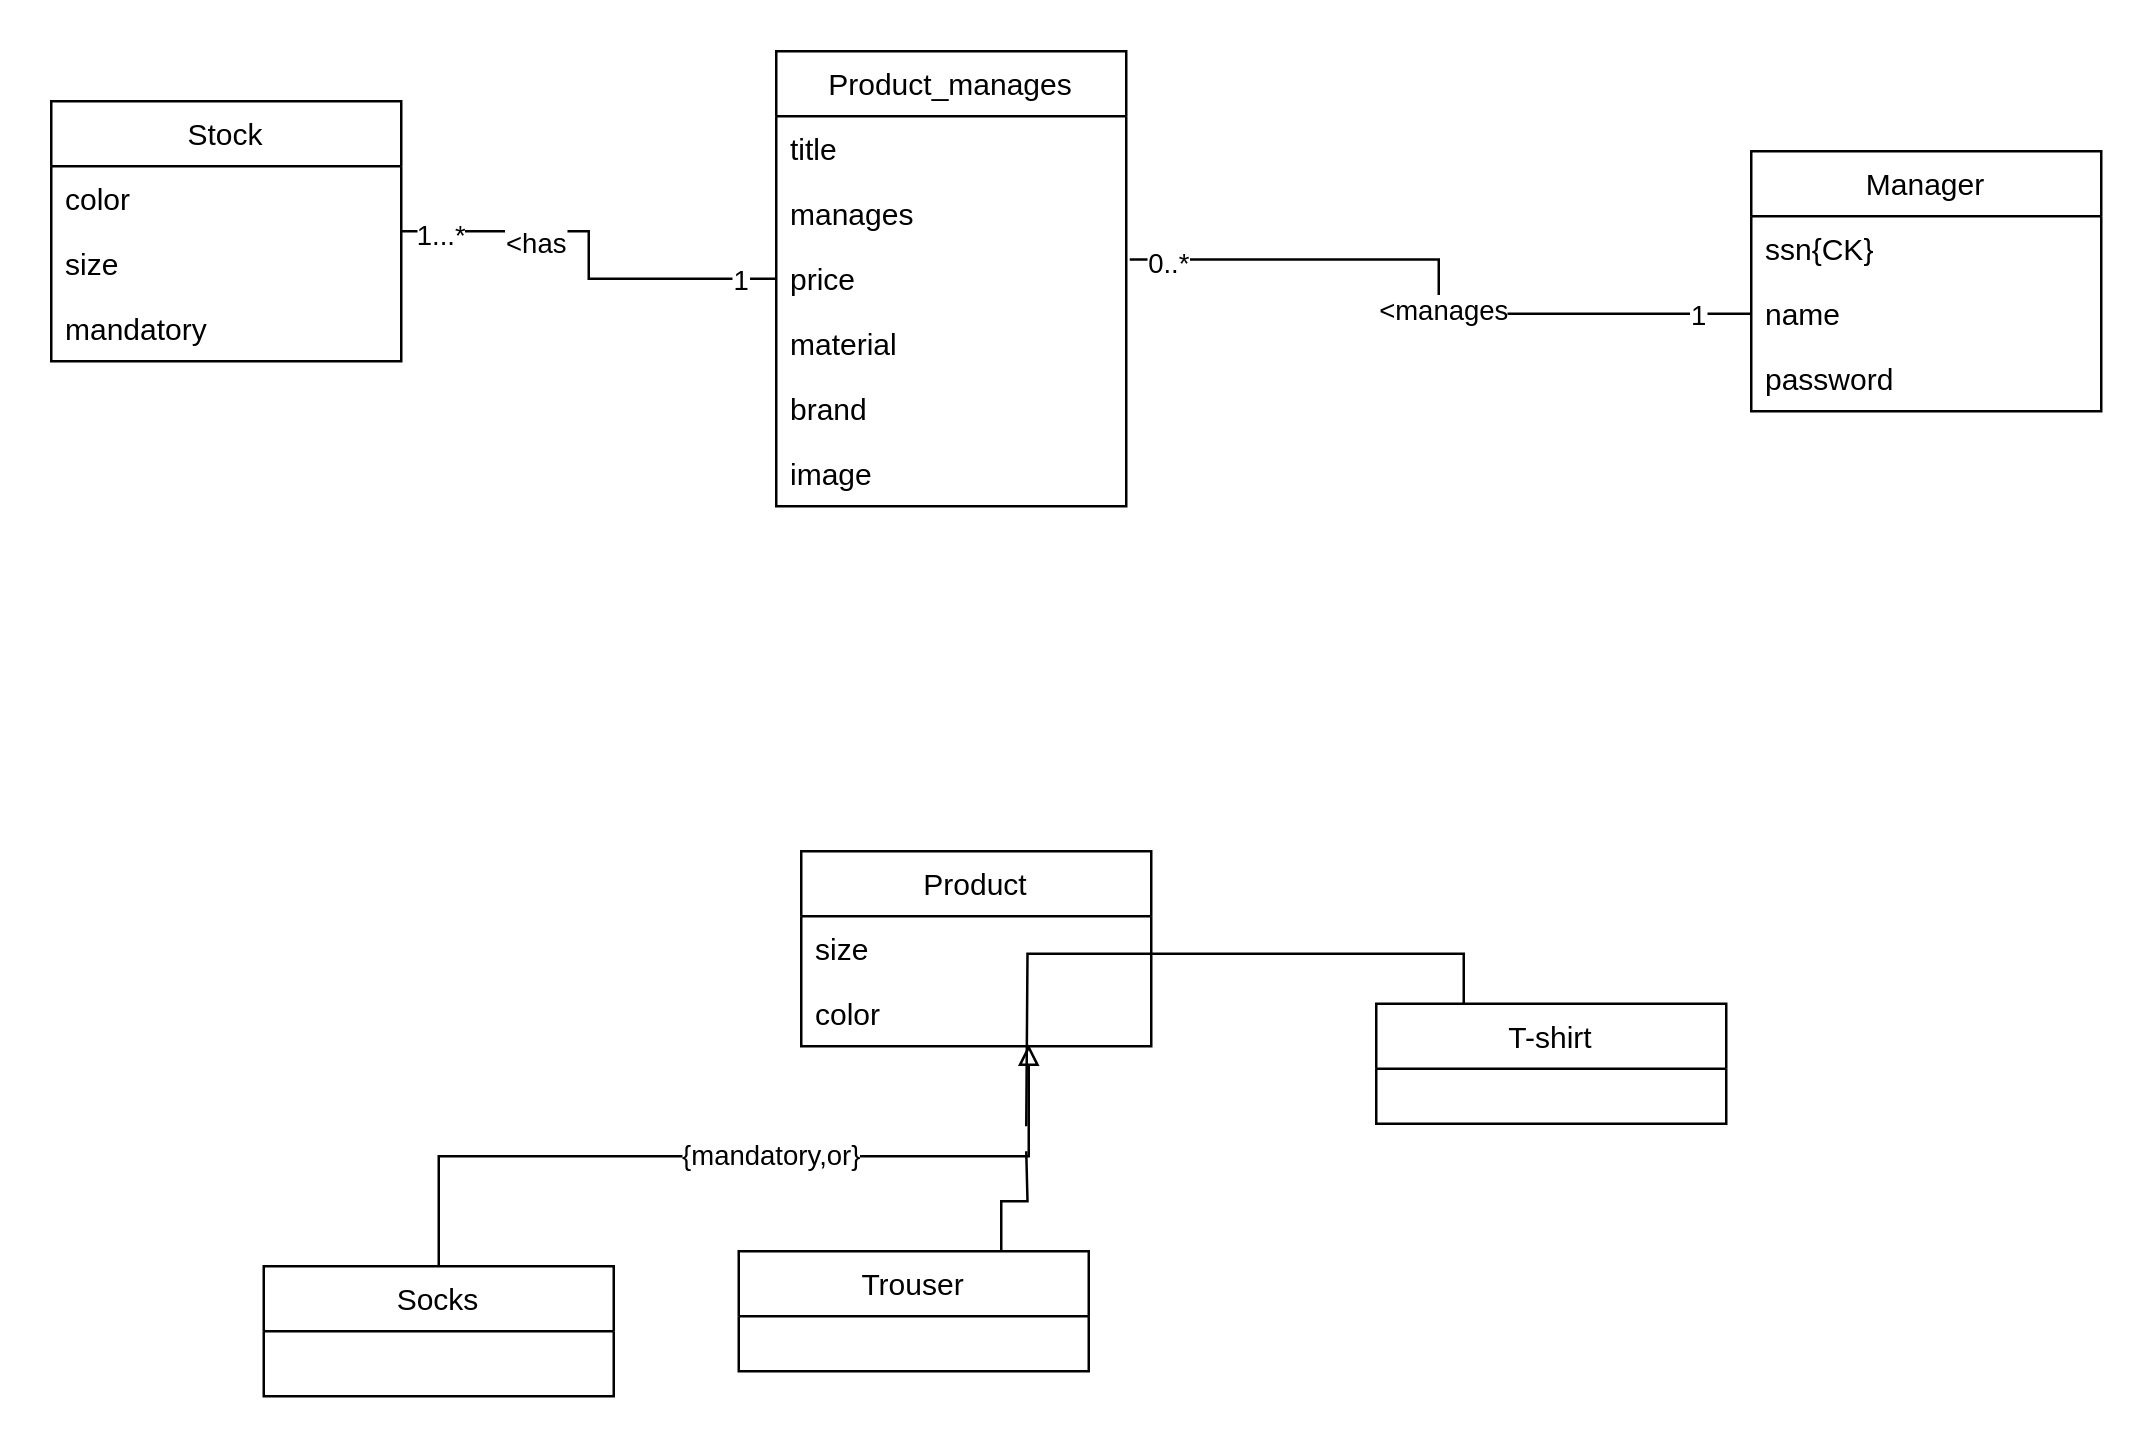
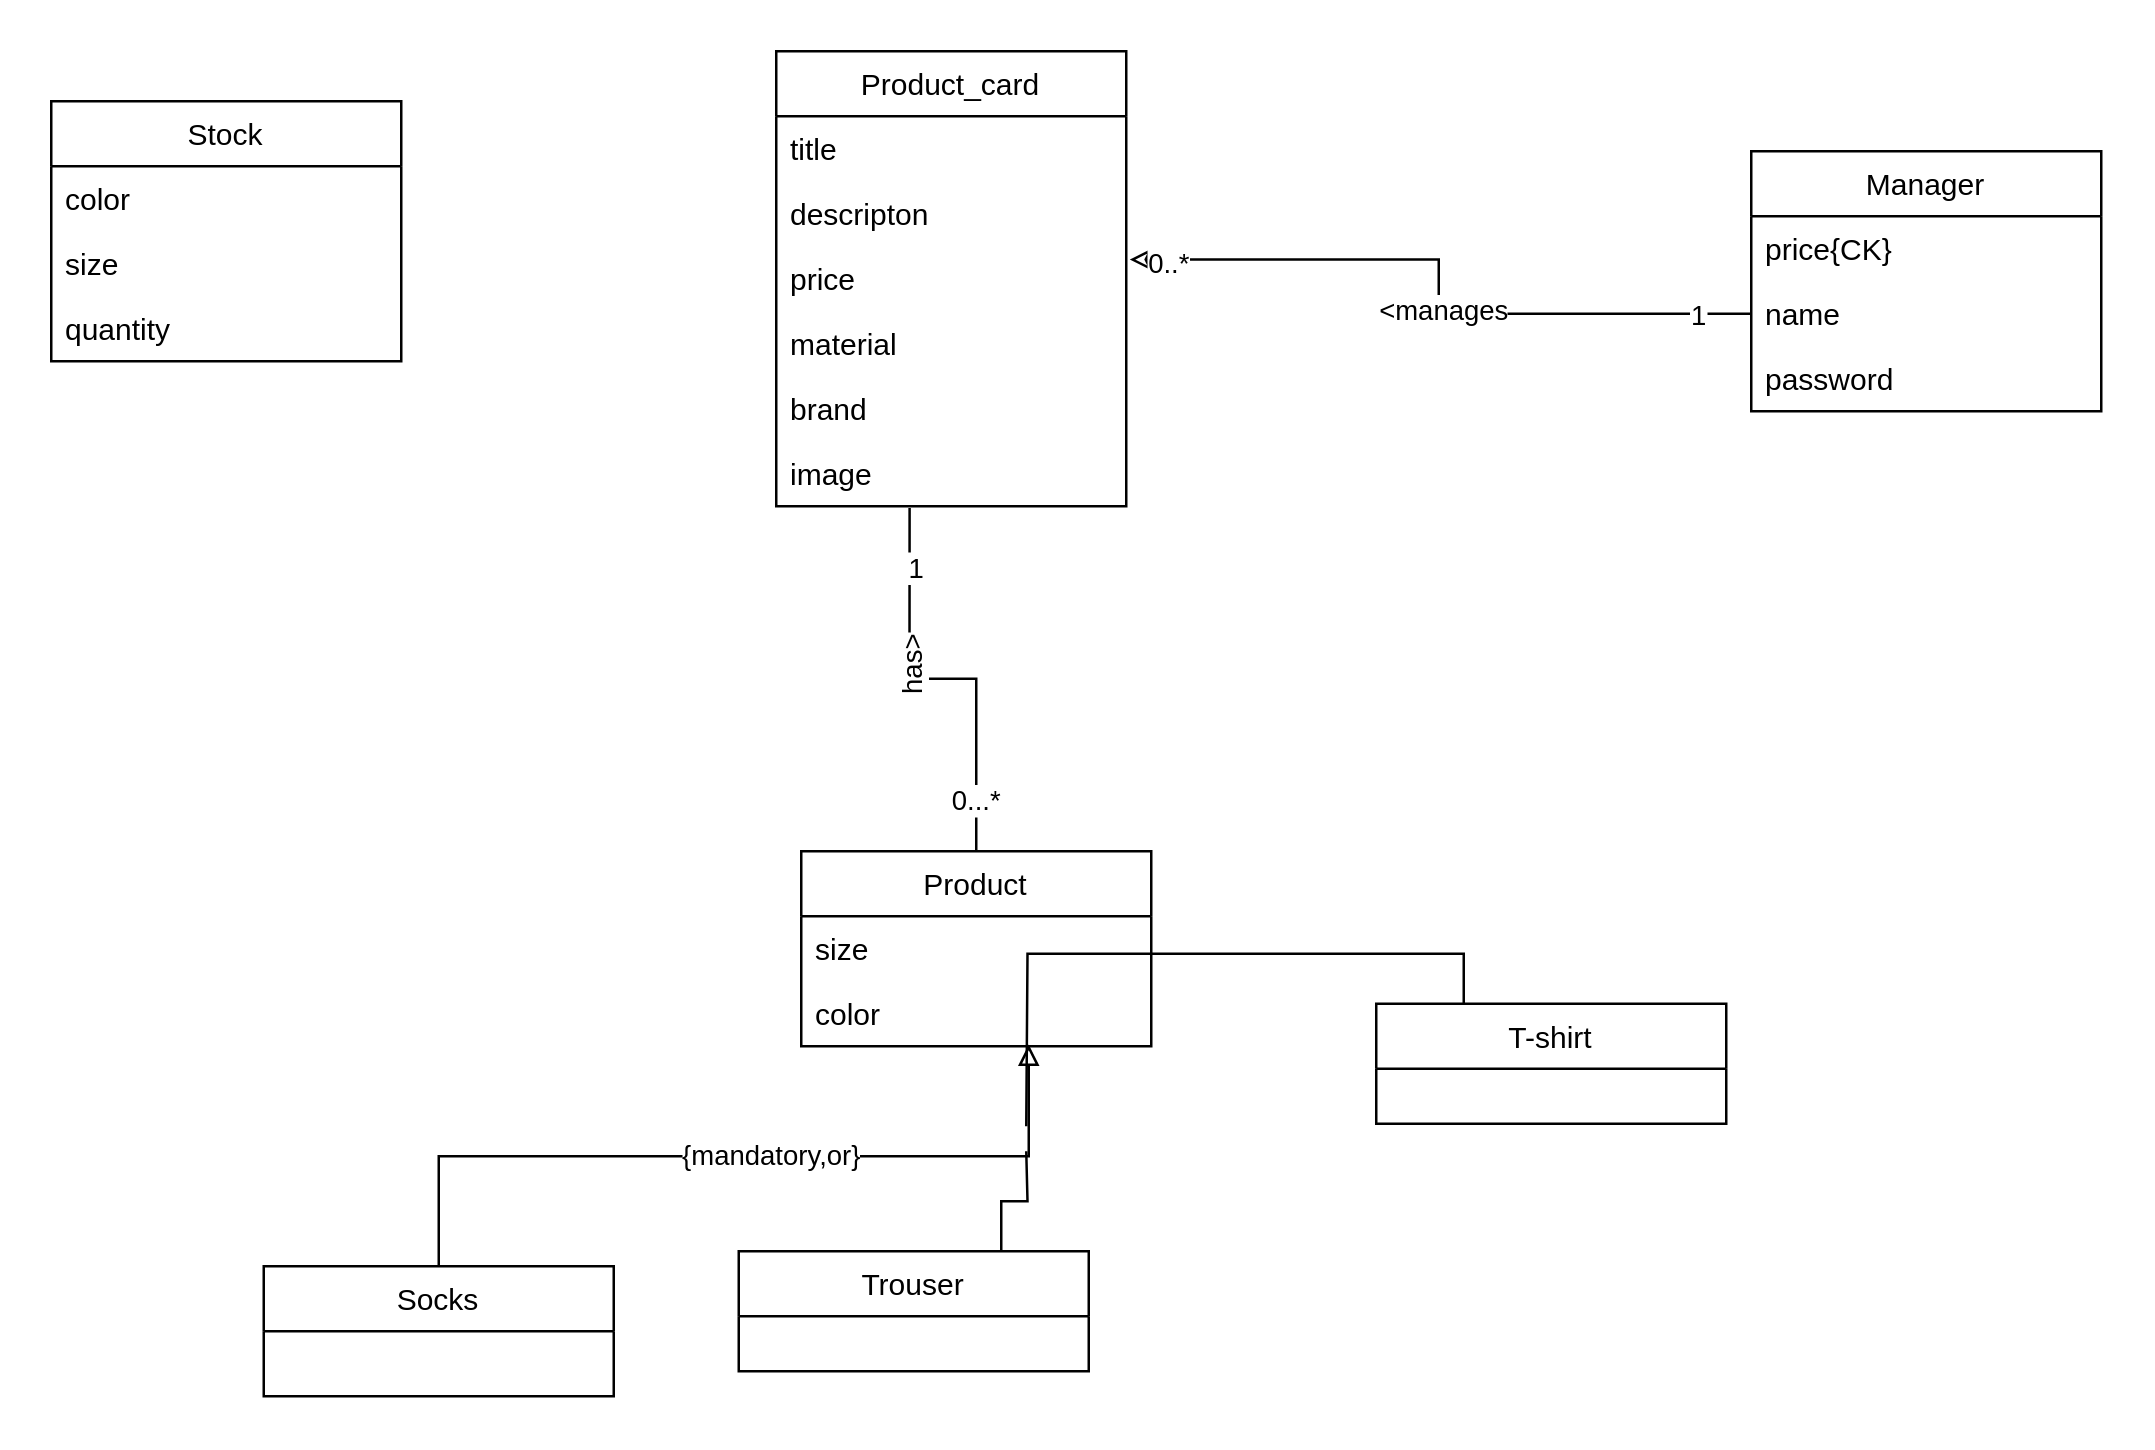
node "Product_manages": label "Product_manages" -> "Product_card"
node "manages": label "manages" -> "descripton"
node "ssn{CK}": label "ssn{CK}" -> "price{CK}"
edge "price" -- "name": arrowhead none -> classic
edge "Stock" -- "price": removed, labels "1...*", "<has", "1"
node "mandatory": label "mandatory" -> "quantity"
edge "image" -- "Product": added, labels "1", "has>", "0...*"
